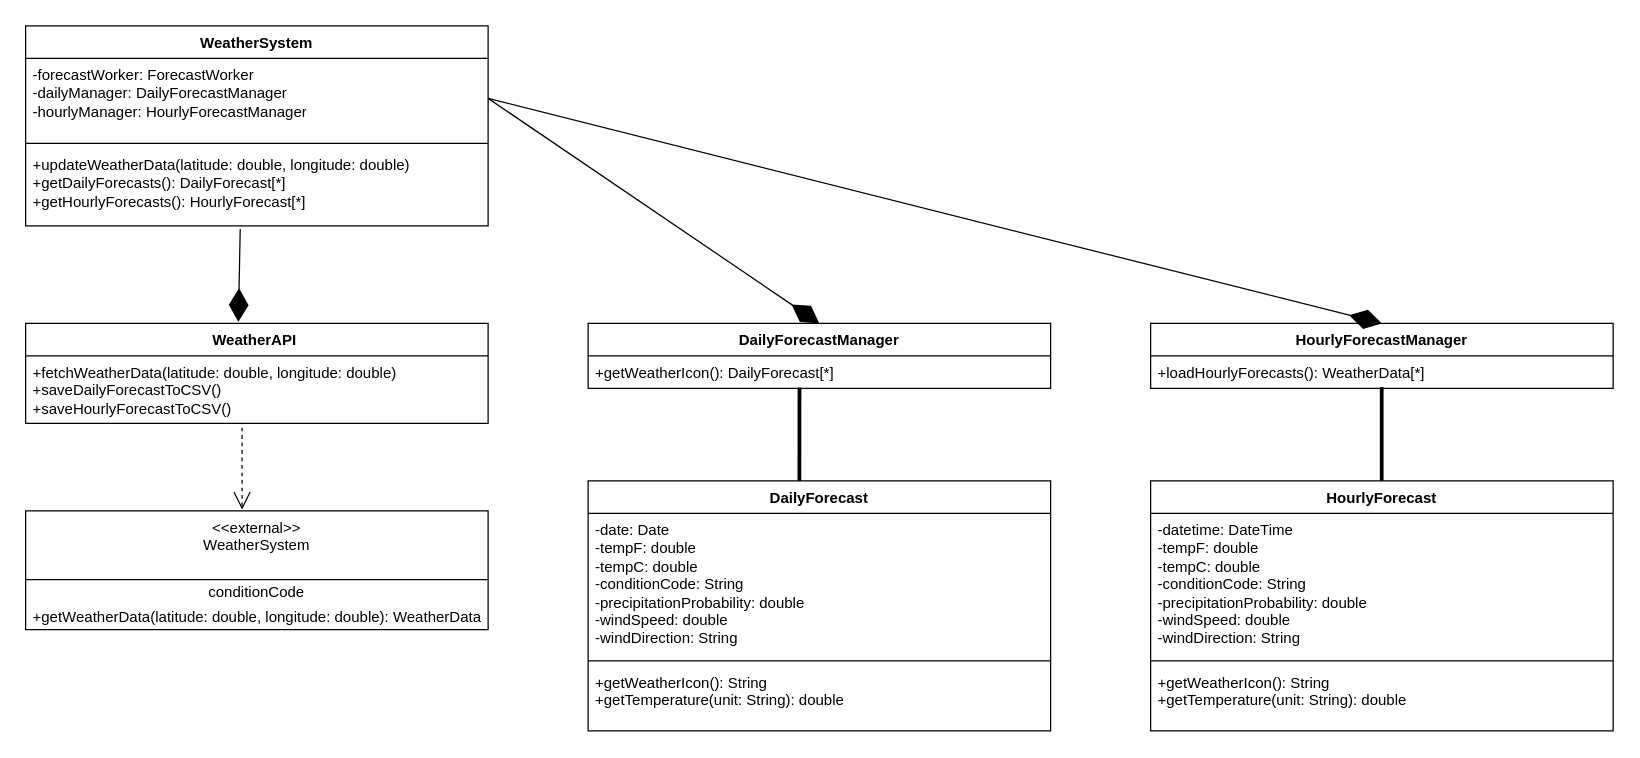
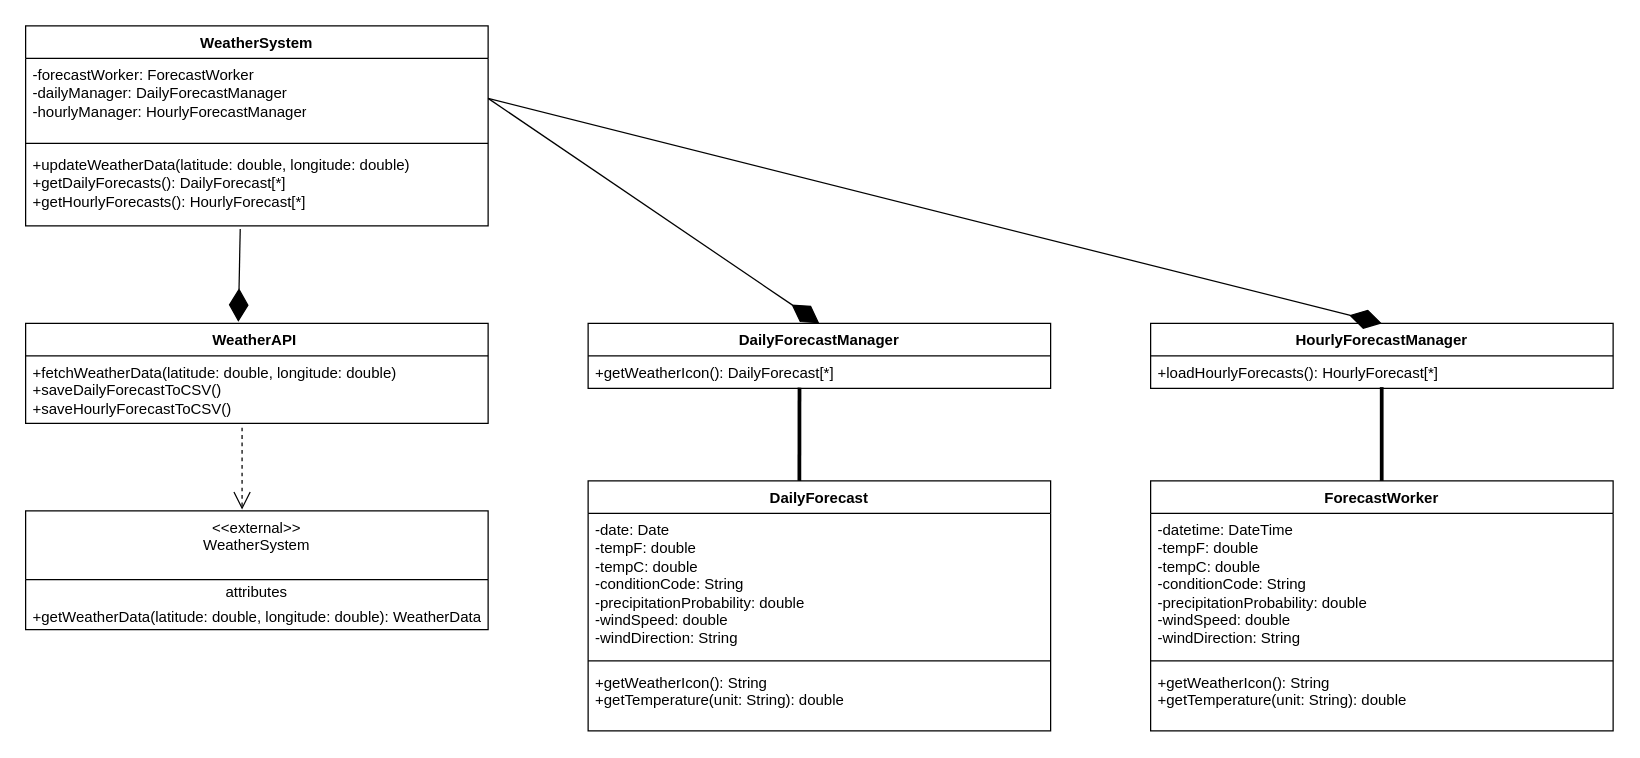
node "+loadHourlyForecasts(): WeatherData[*]": label "+loadHourlyForecasts(): WeatherData[*]" -> "+loadHourlyForecasts(): HourlyForecast[*]"
node "HourlyForecast": label "HourlyForecast" -> "ForecastWorker"
node "conditionCode": label "conditionCode" -> "attributes"
